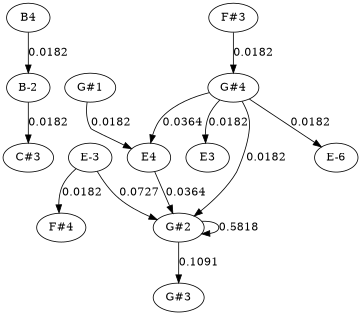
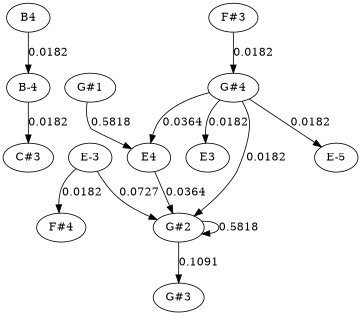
node "B-2": label "B-2" -> "B-4"
edge "G#1" -- "E4": label "0.0182" -> "0.5818"
node "E-6": label "E-6" -> "E-5"
